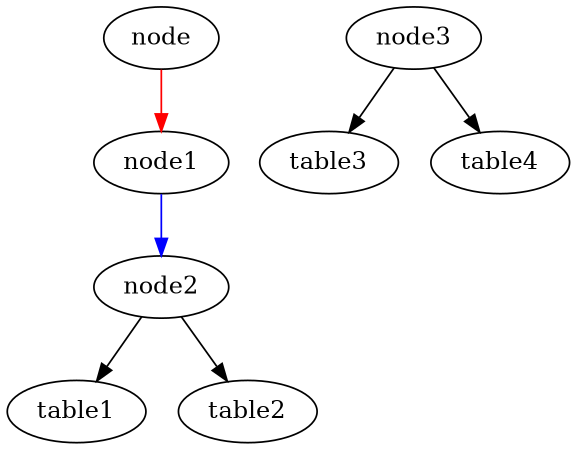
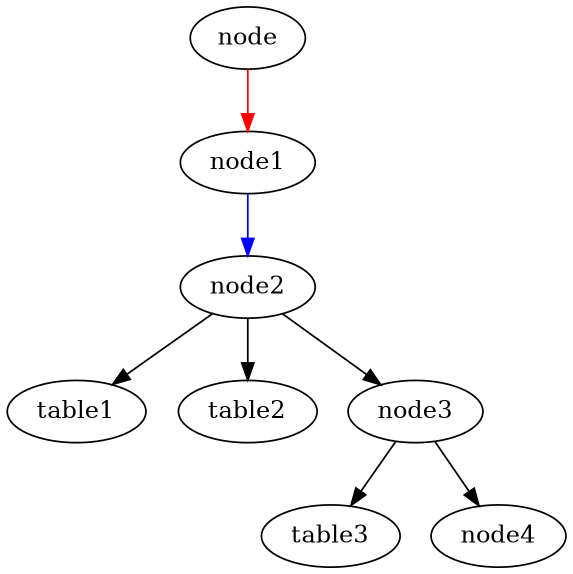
node "table4": label "table4" -> "node4"
edge "node2" -> "node3": added
